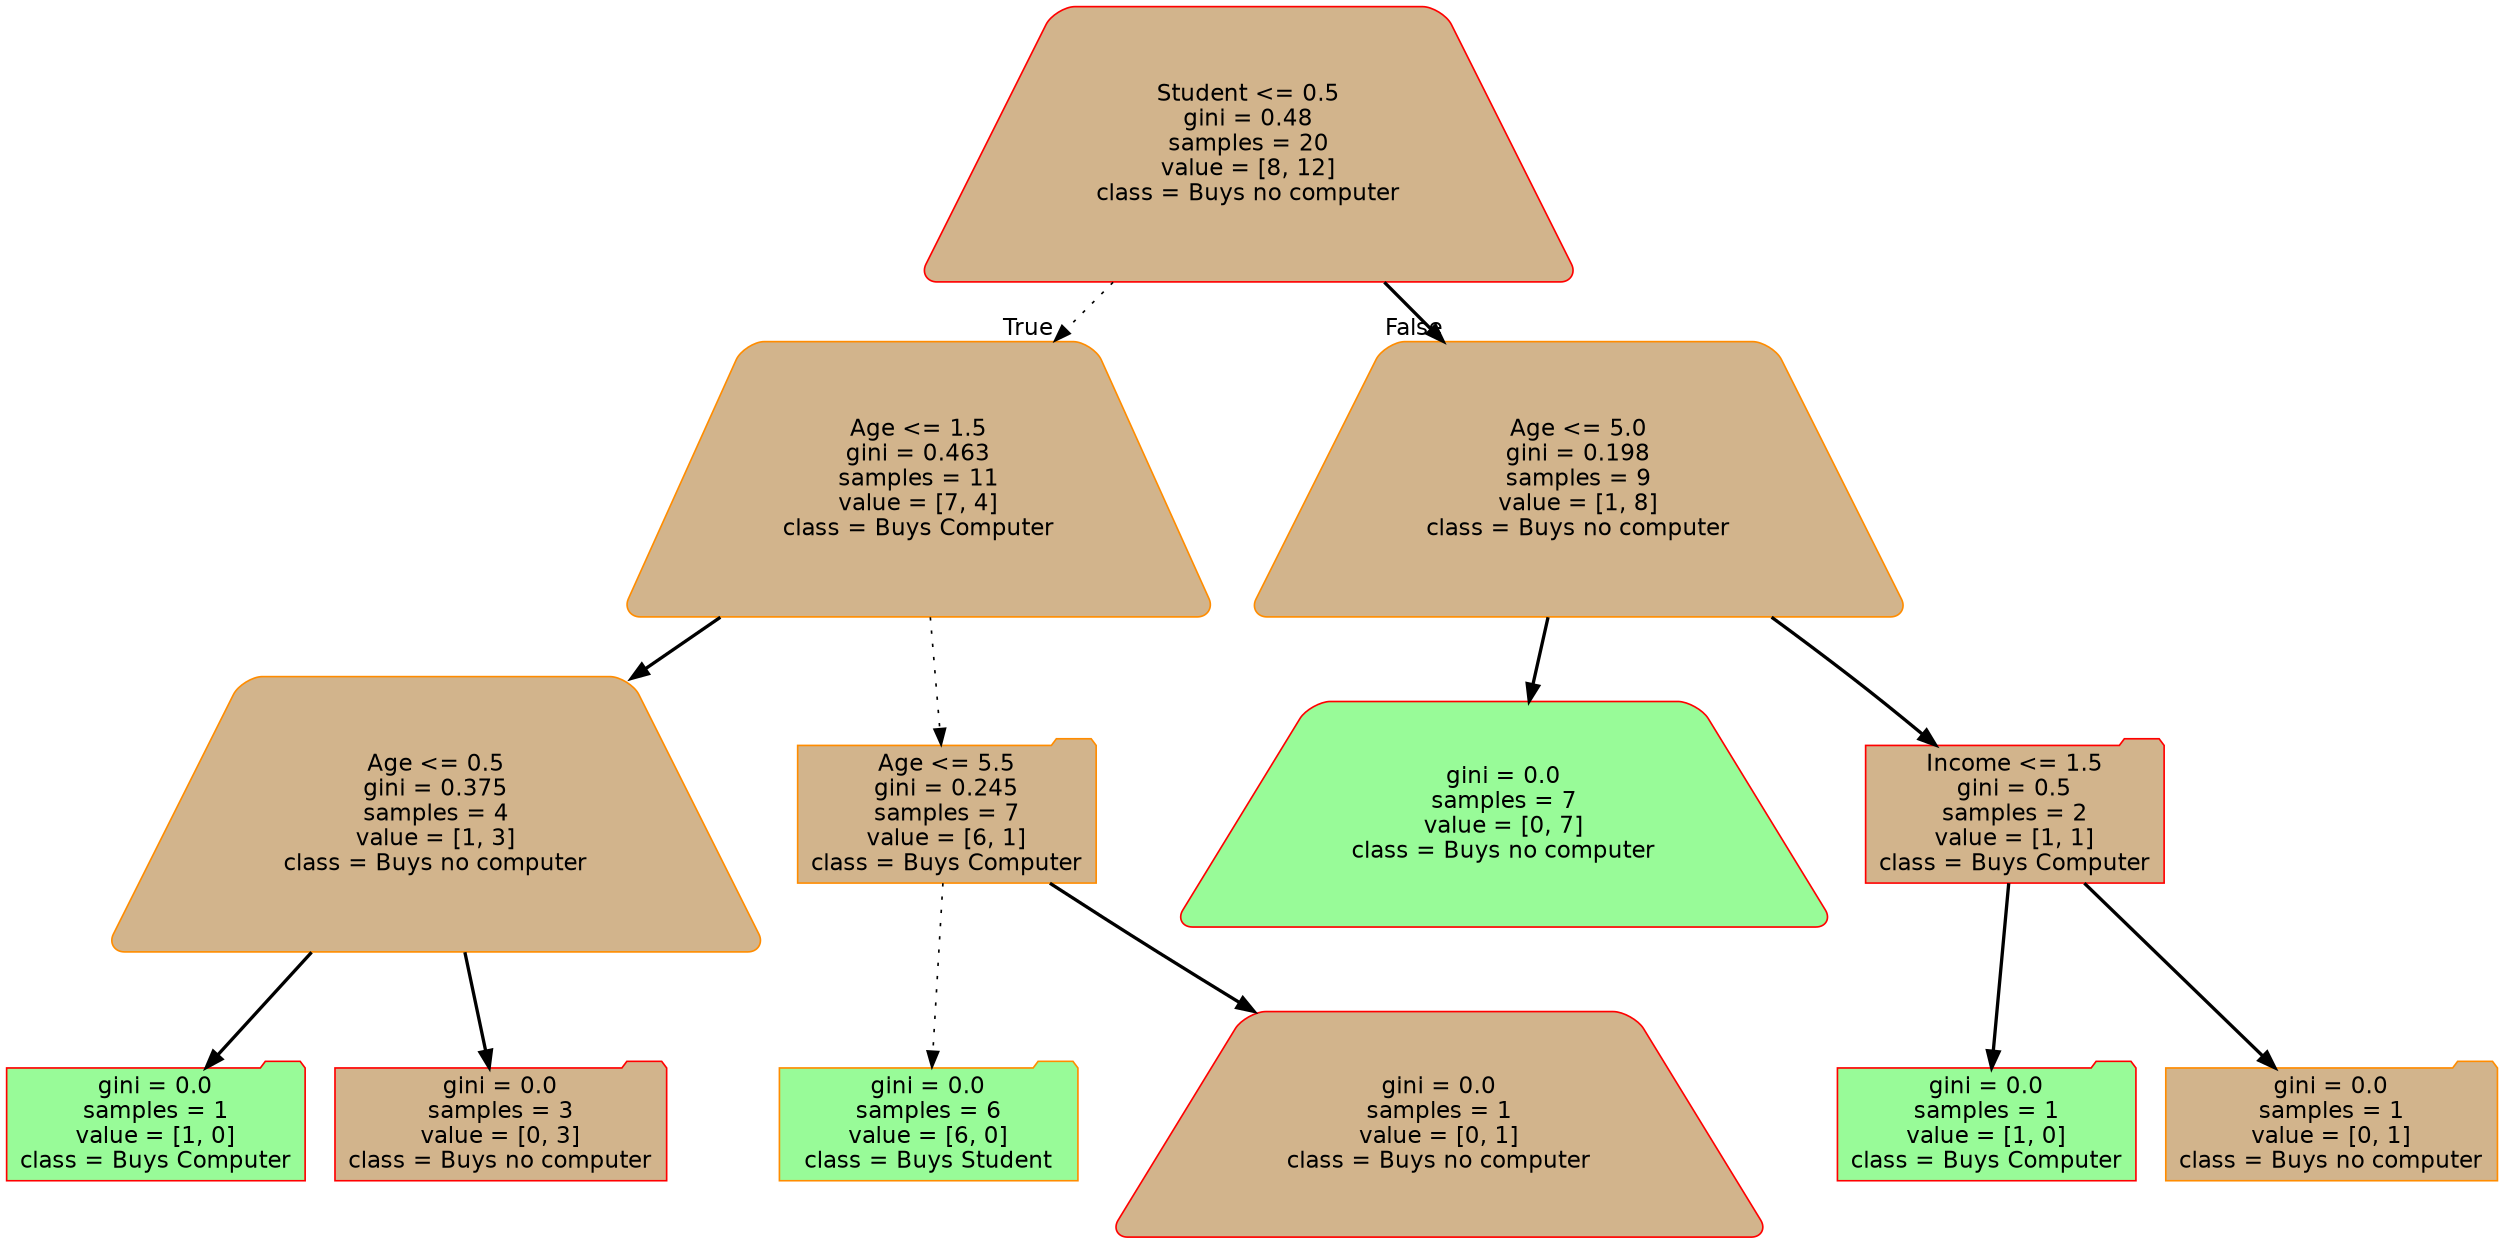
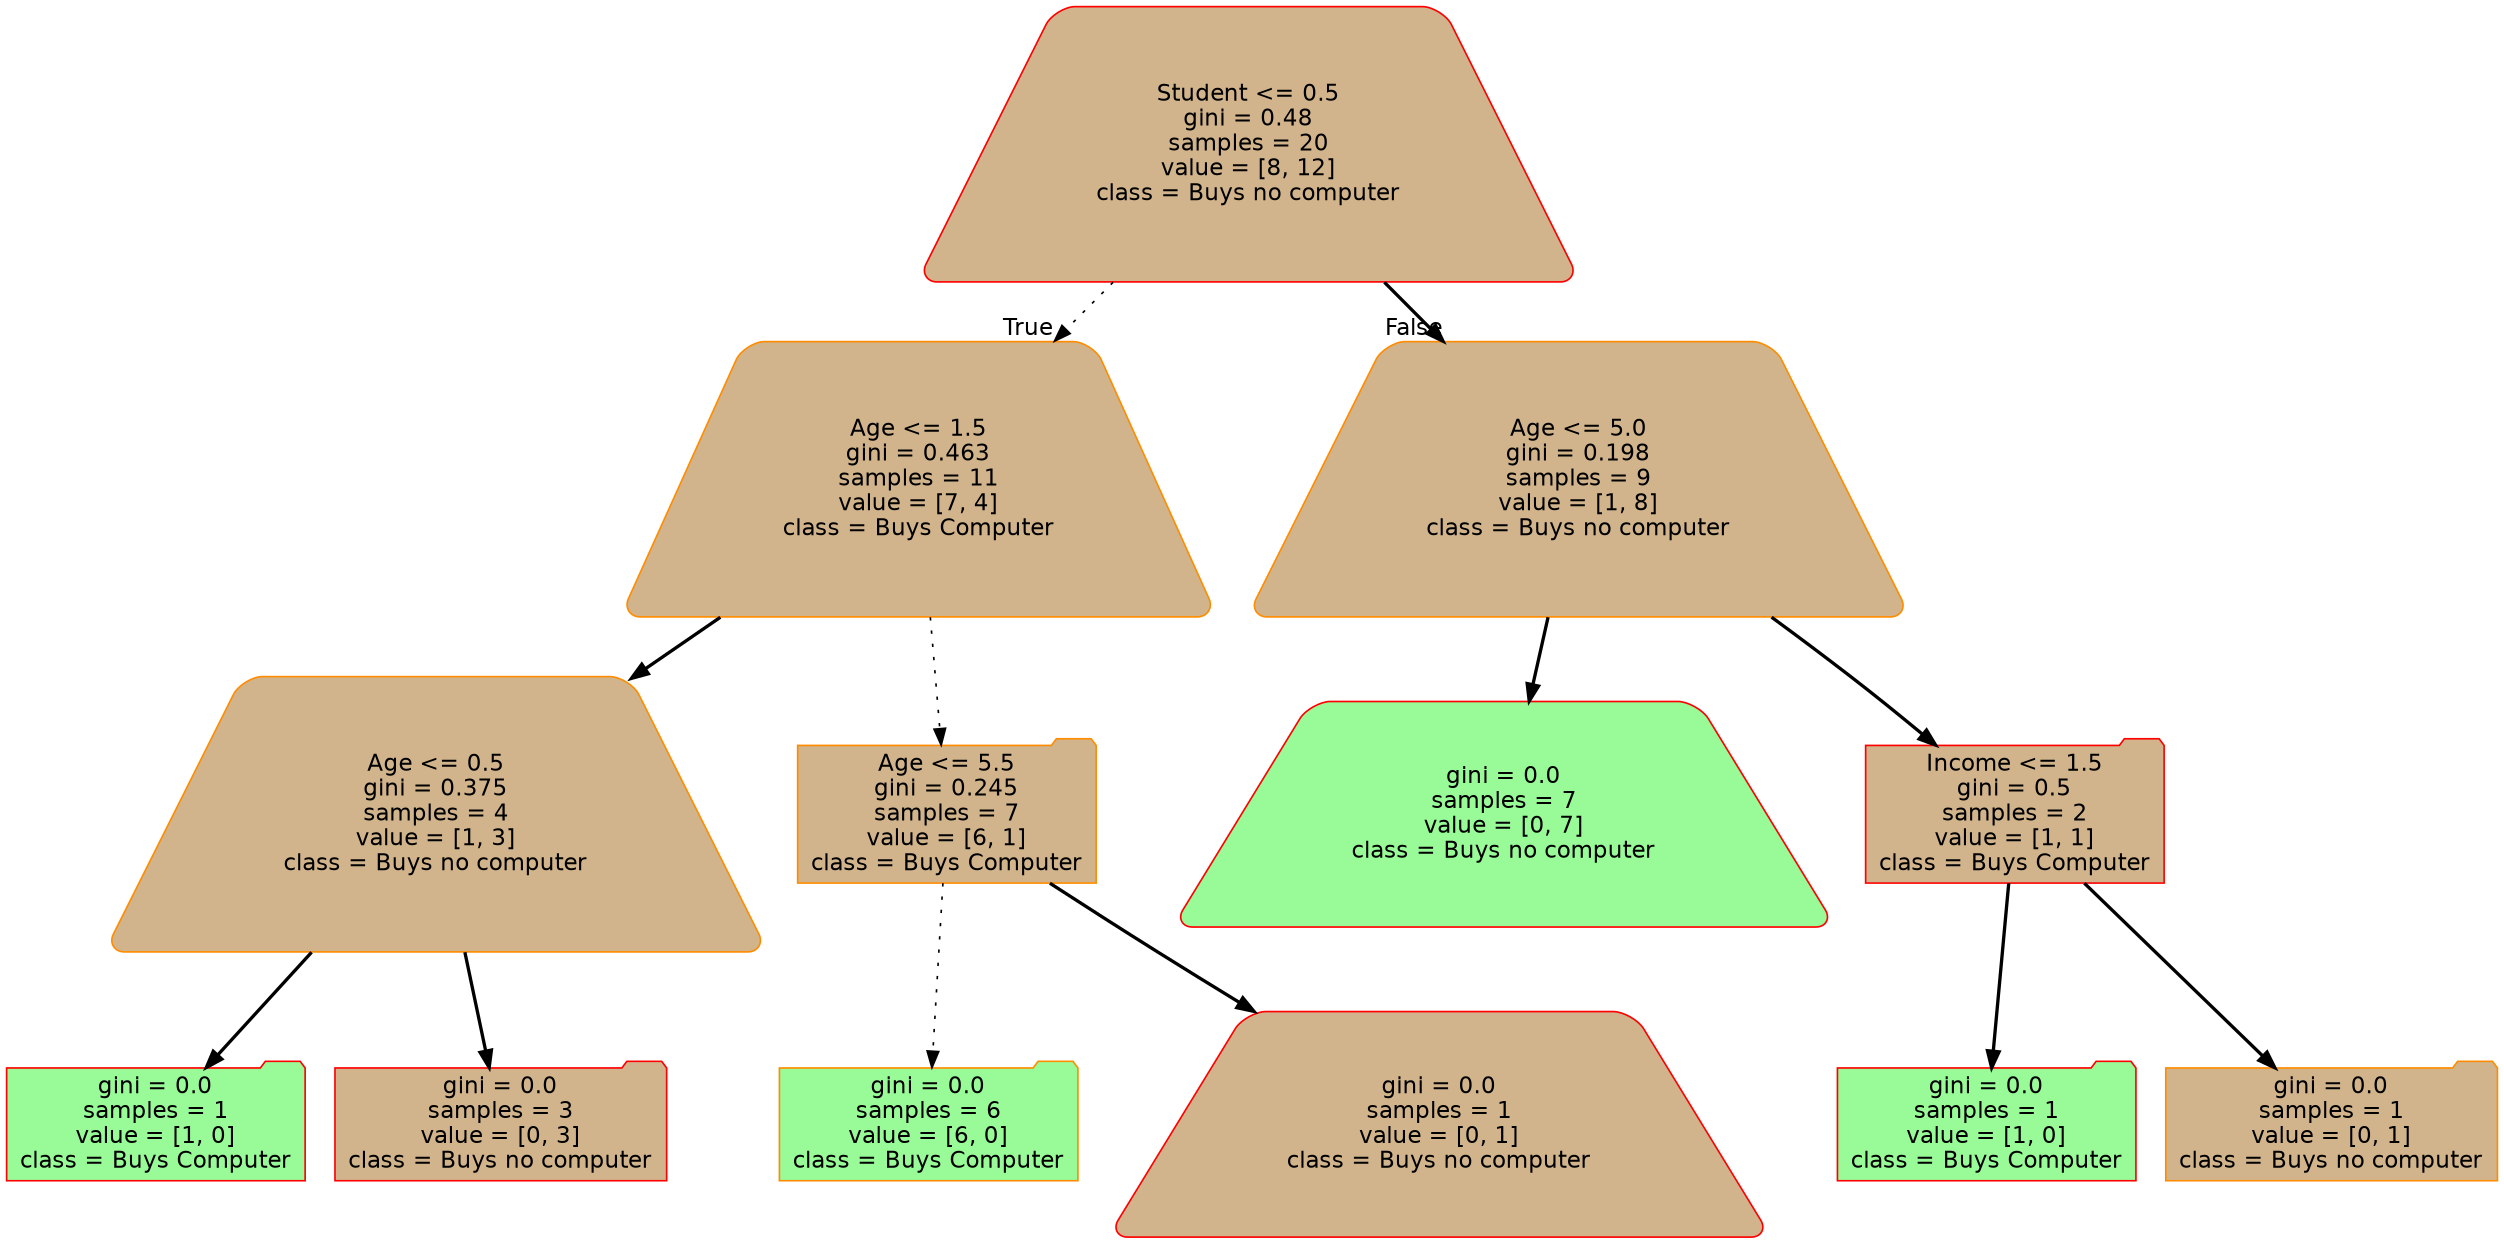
node "gini = 0.0 samples = 6 value = [6, 0] class = Buys Student": label "gini = 0.0 samples = 6 value = [6, 0] class = Buys Student" -> "gini = 0.0 samples = 6 value = [6, 0] class = Buys Computer"
